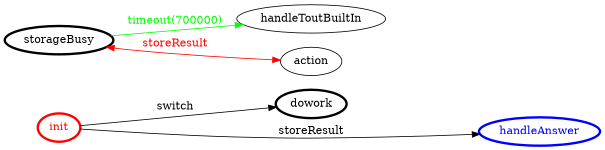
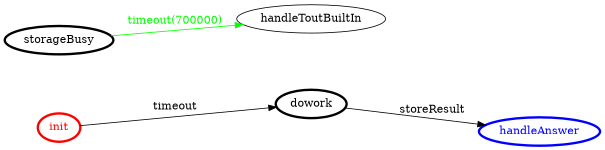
node "action": removed
edge "init" -> "dowork": label "switch" -> "timeout"
edge "init" -> "handleAnswer": now "dowork" -> "handleAnswer"
